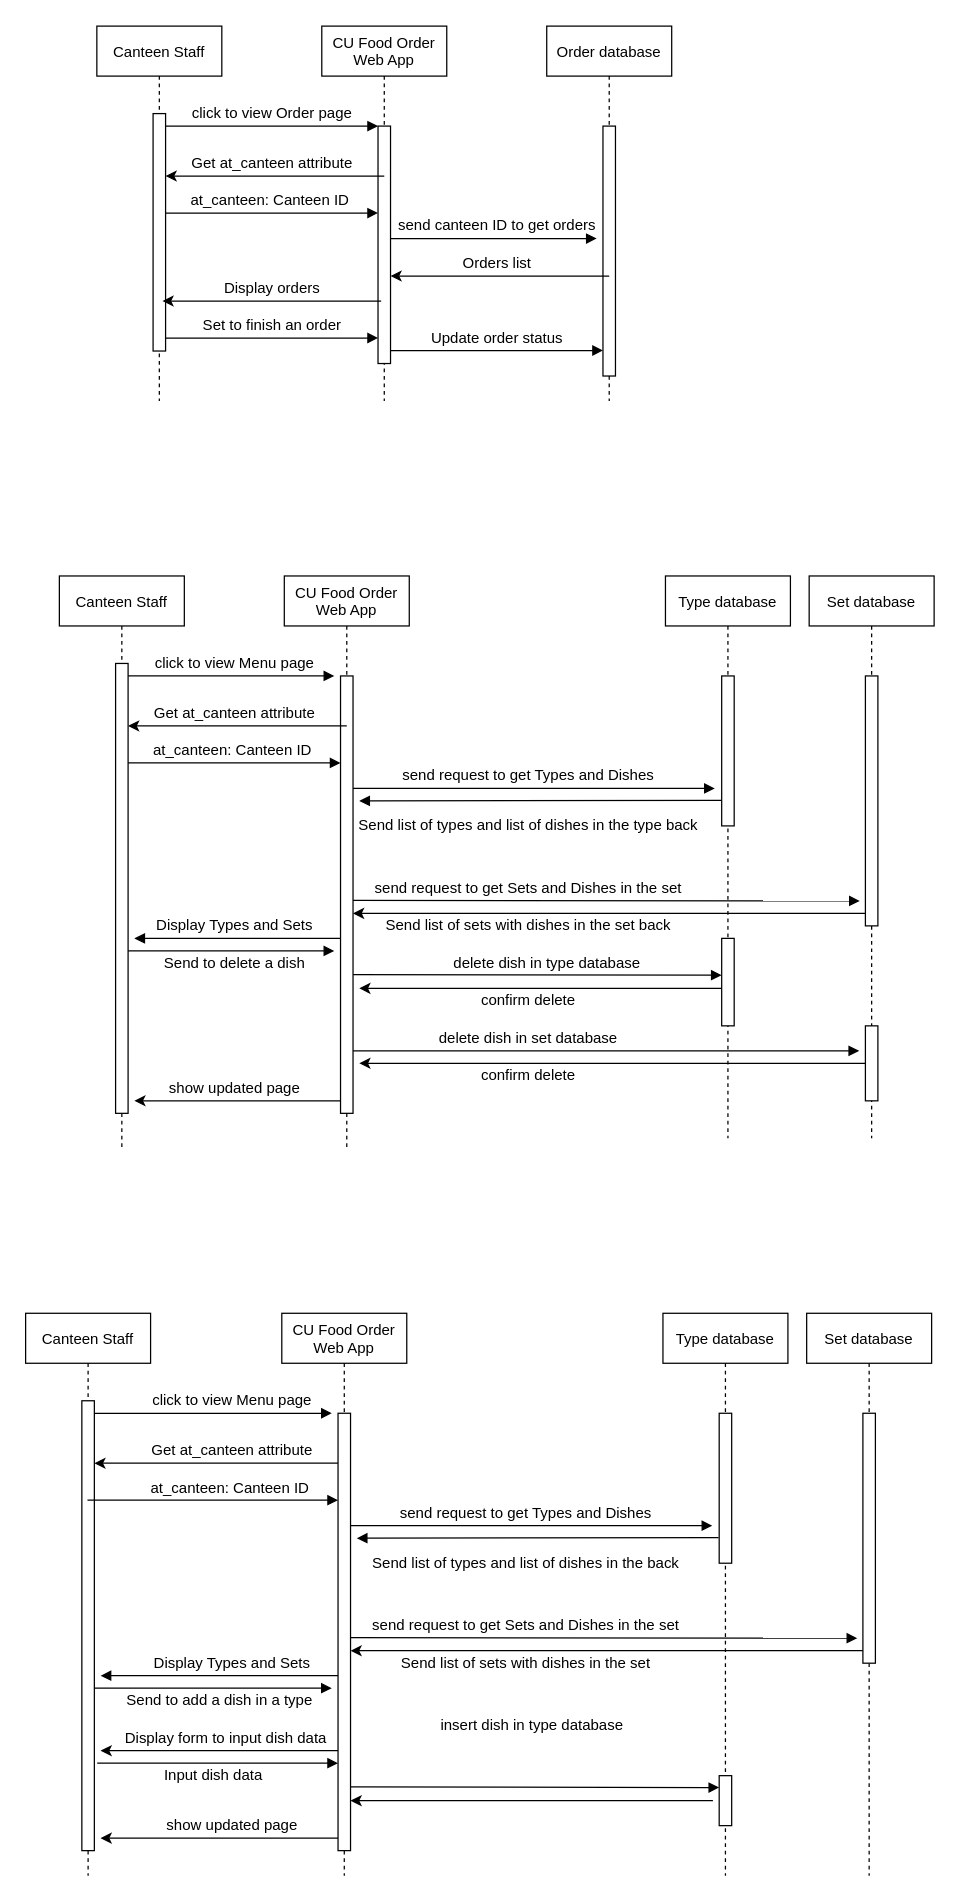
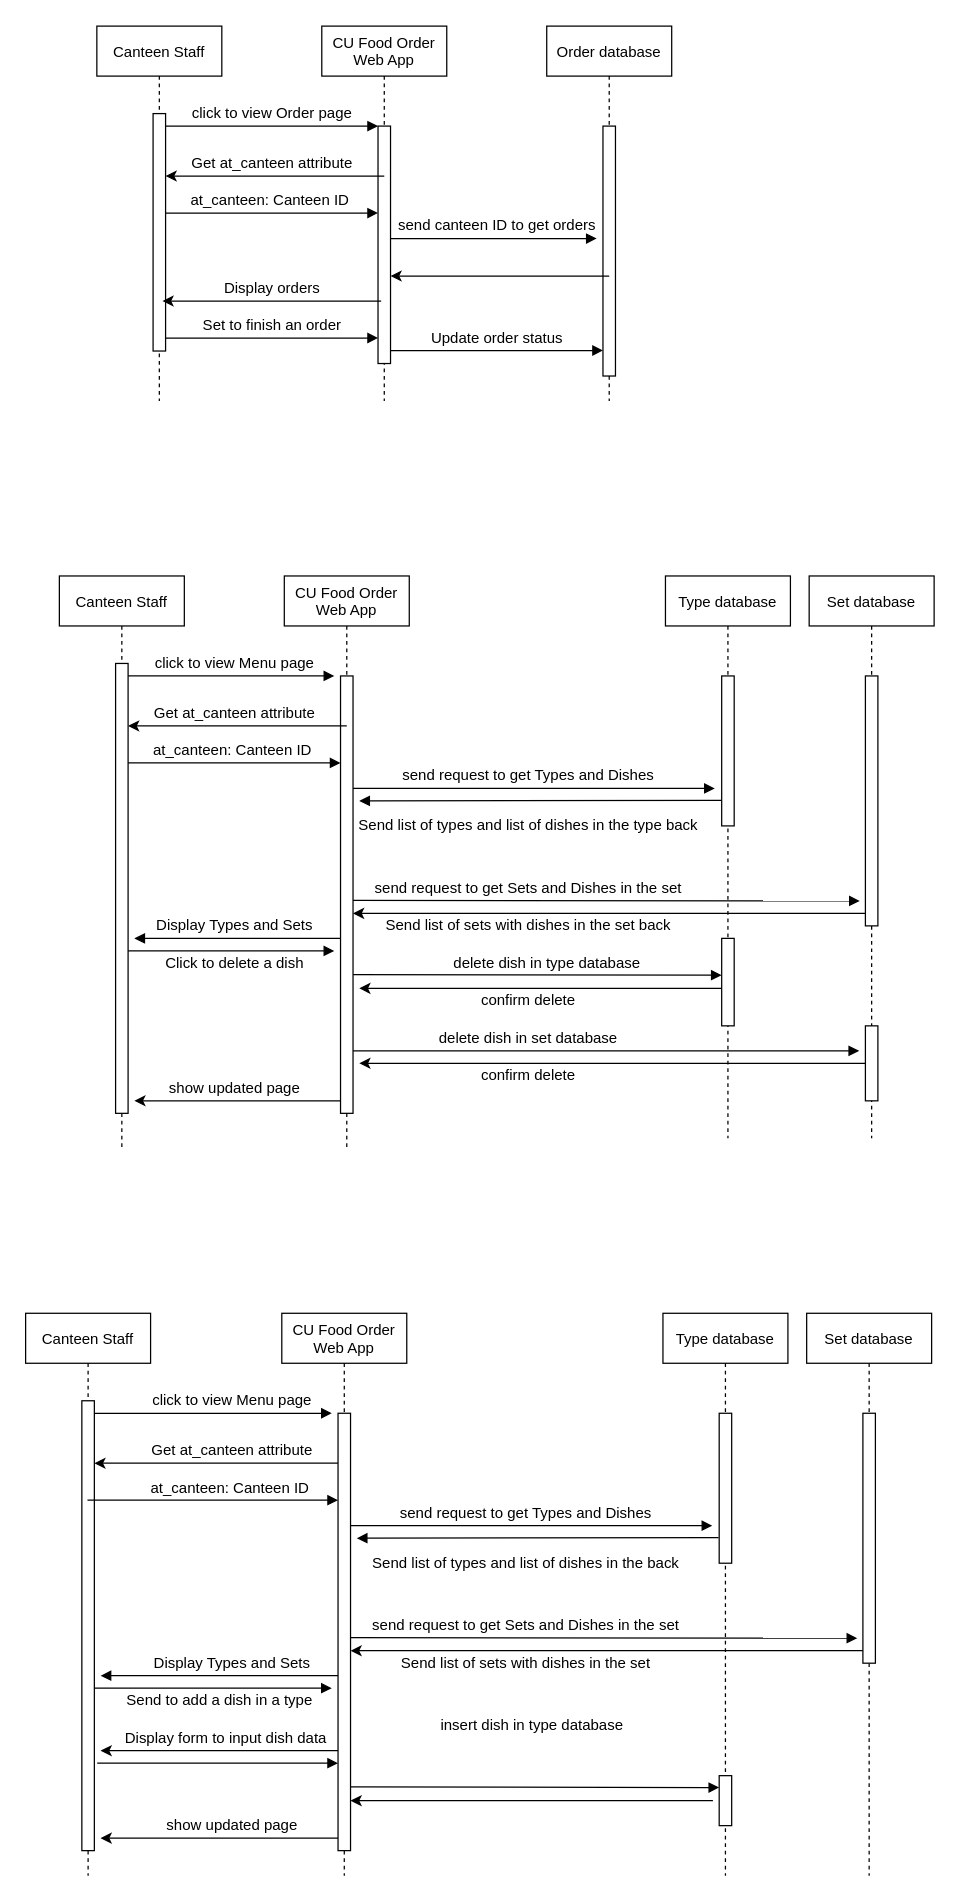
node "Orders list": removed
node "Send to delete a dish": label "Send to delete a dish" -> "Click to delete a dish"
node "Input dish data": removed
